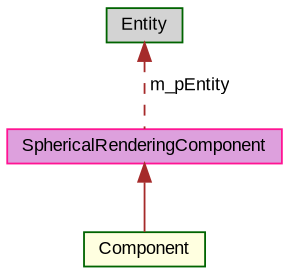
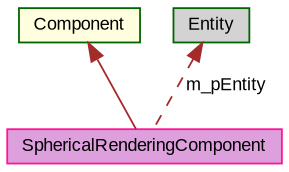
edge "Component" -> "SphericalRenderingComponent": reversed
